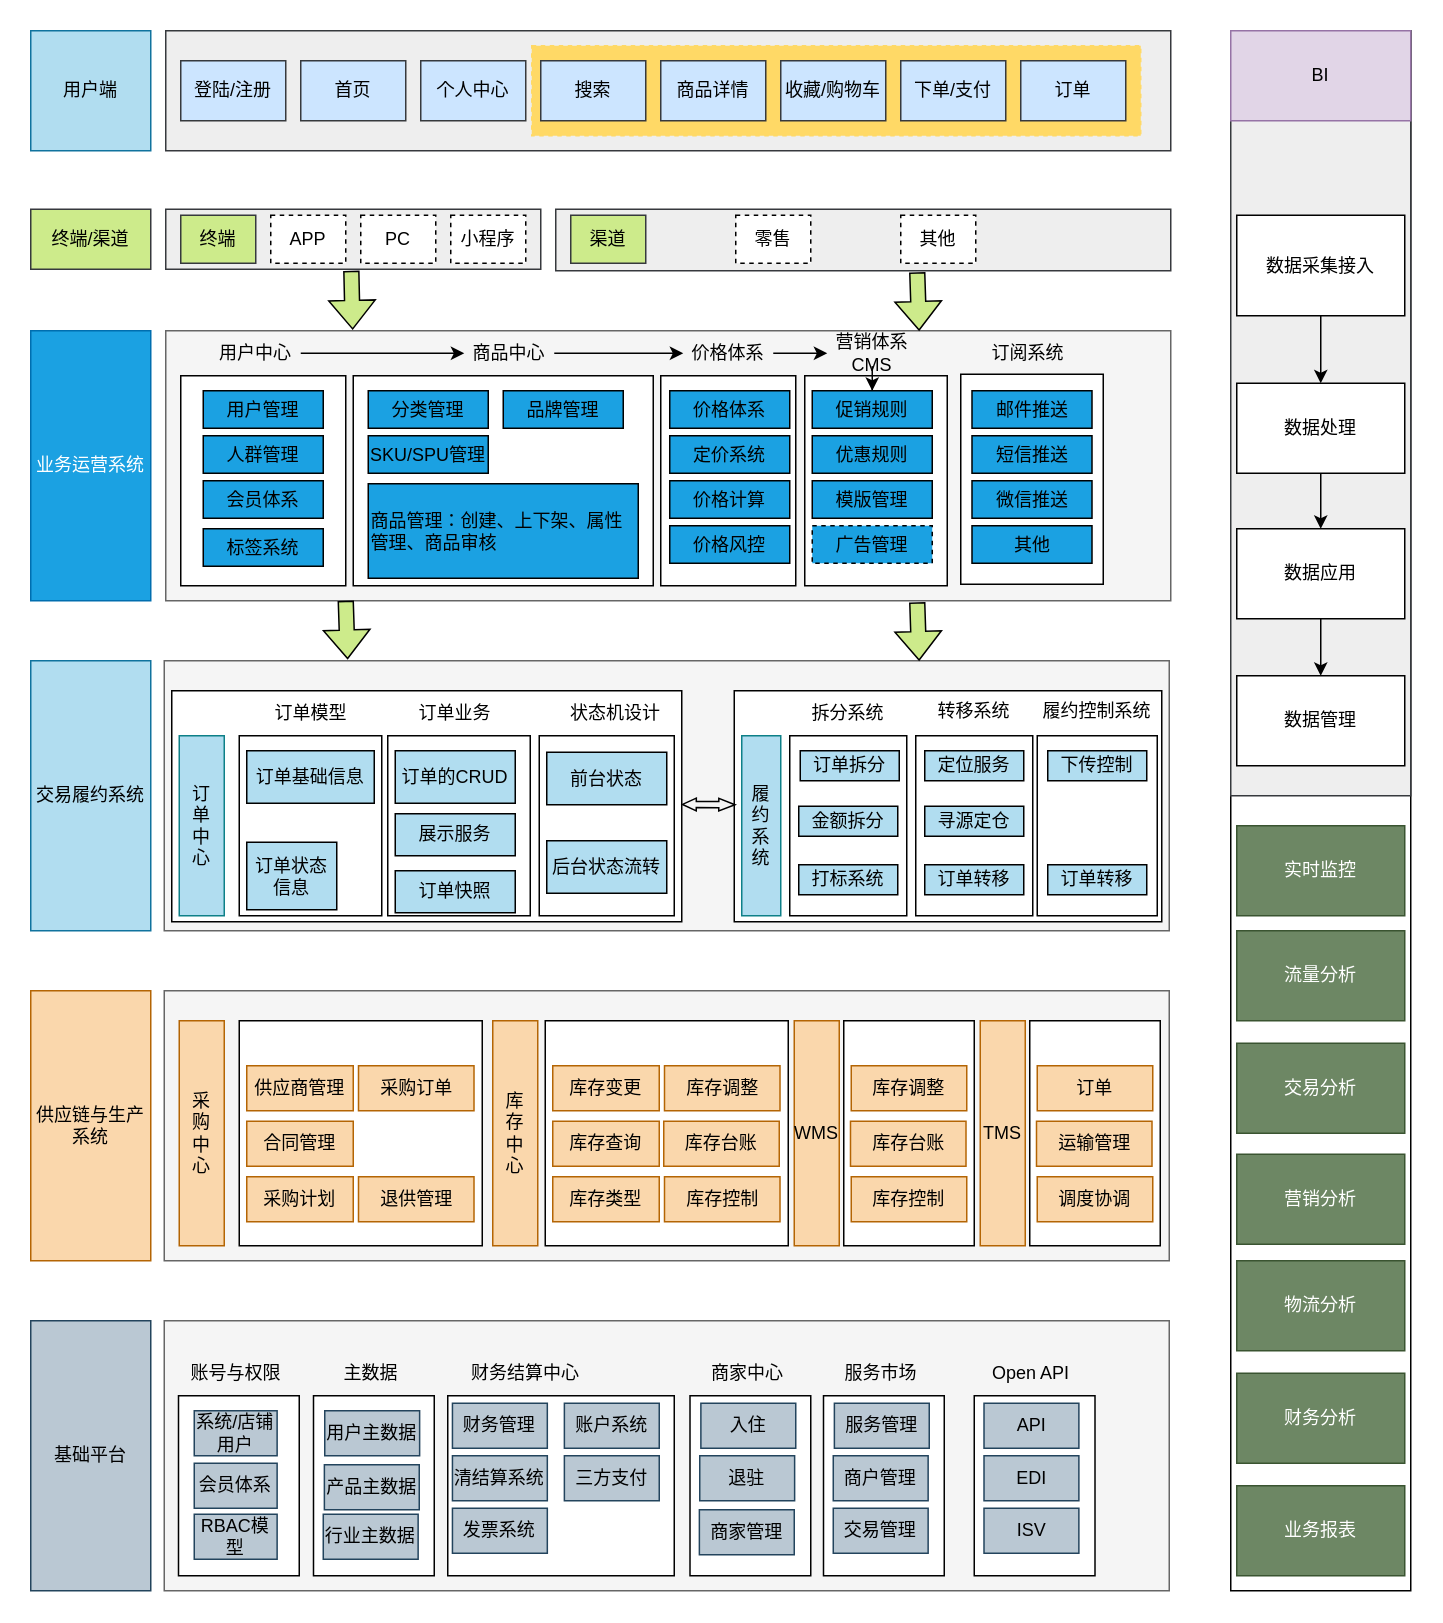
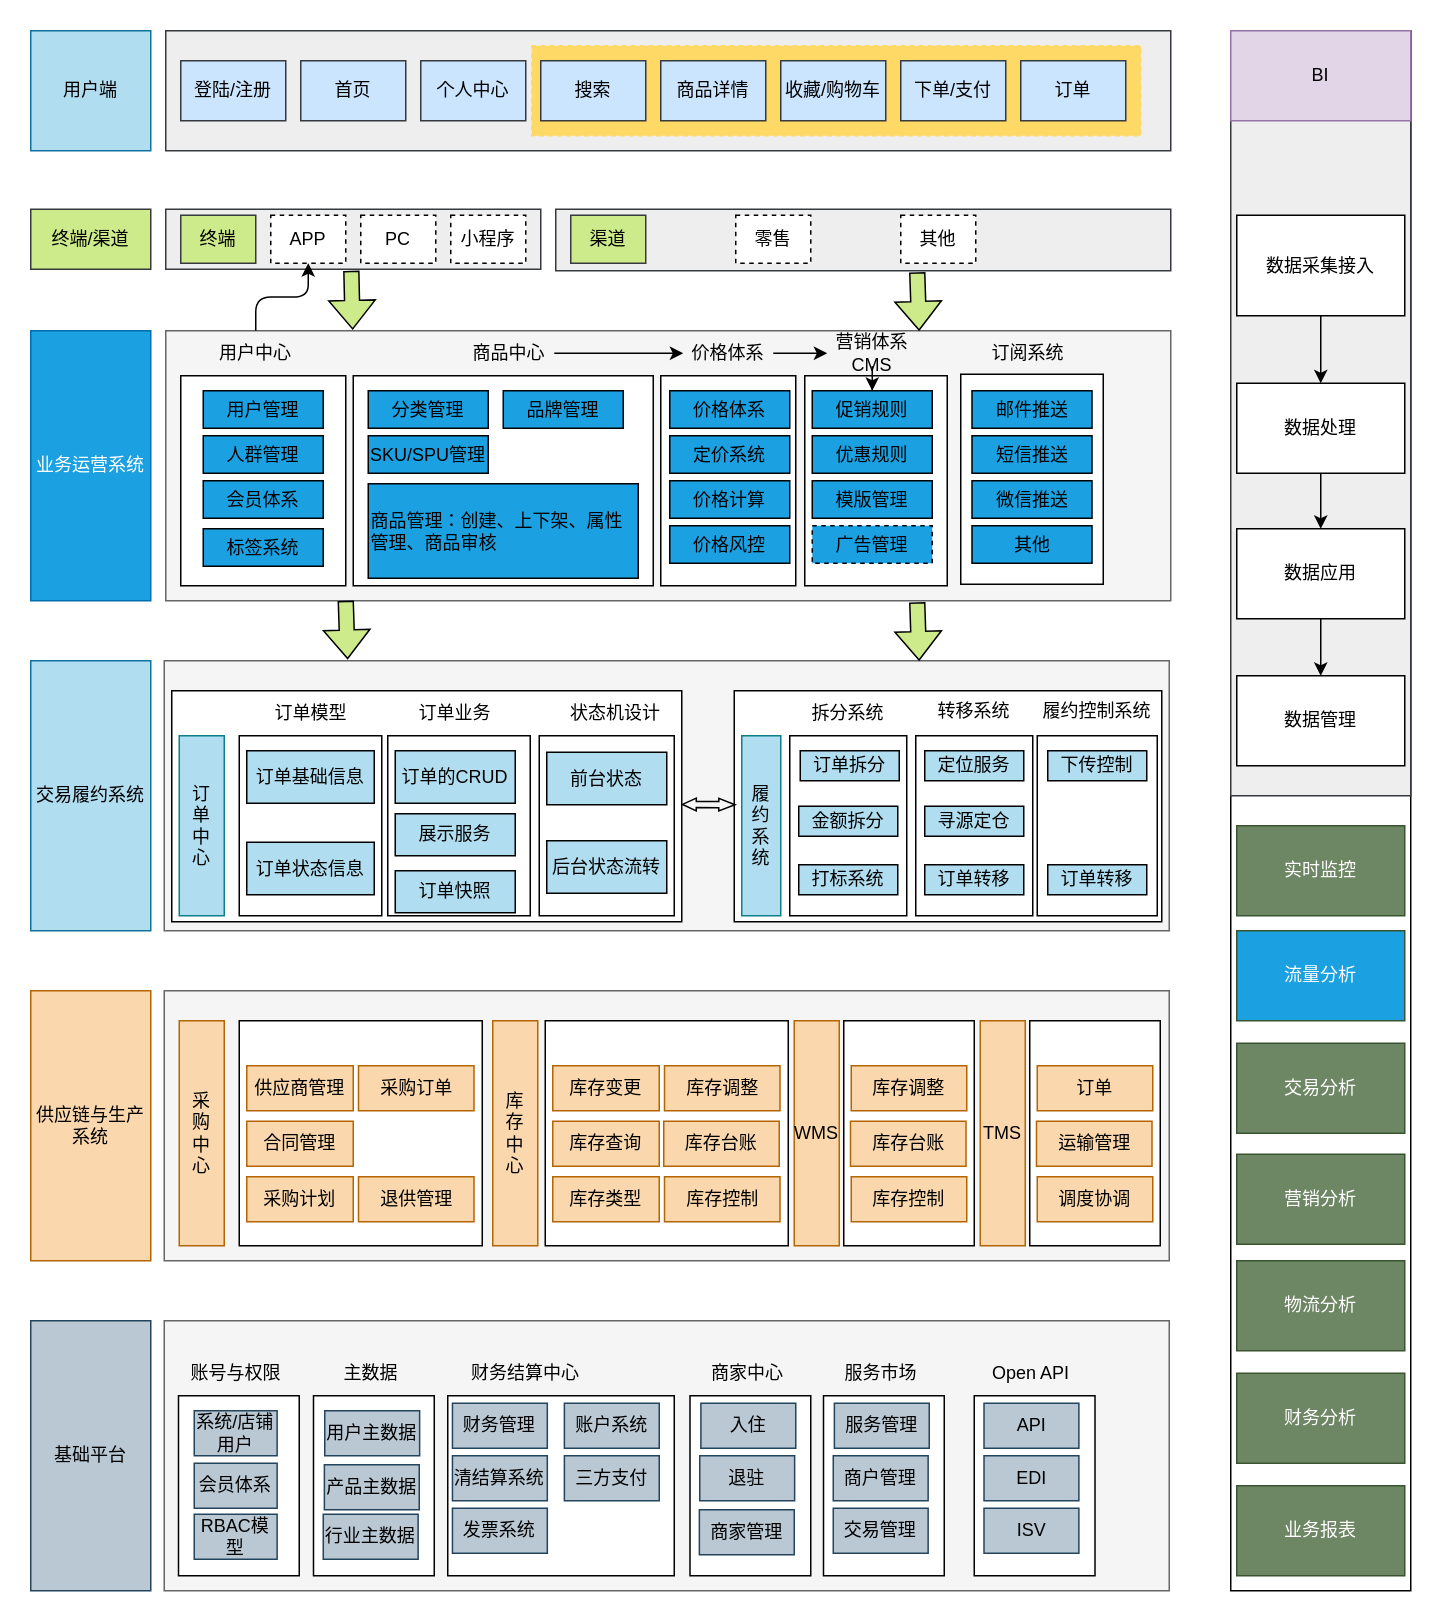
edge "用户中心" -> "商品中心": now "用户中心" -> "APP"
node "订单状态信息": size 90x68 -> 128x53
node "流量分析": fillcolor #6d8764 -> #1ba1e2
